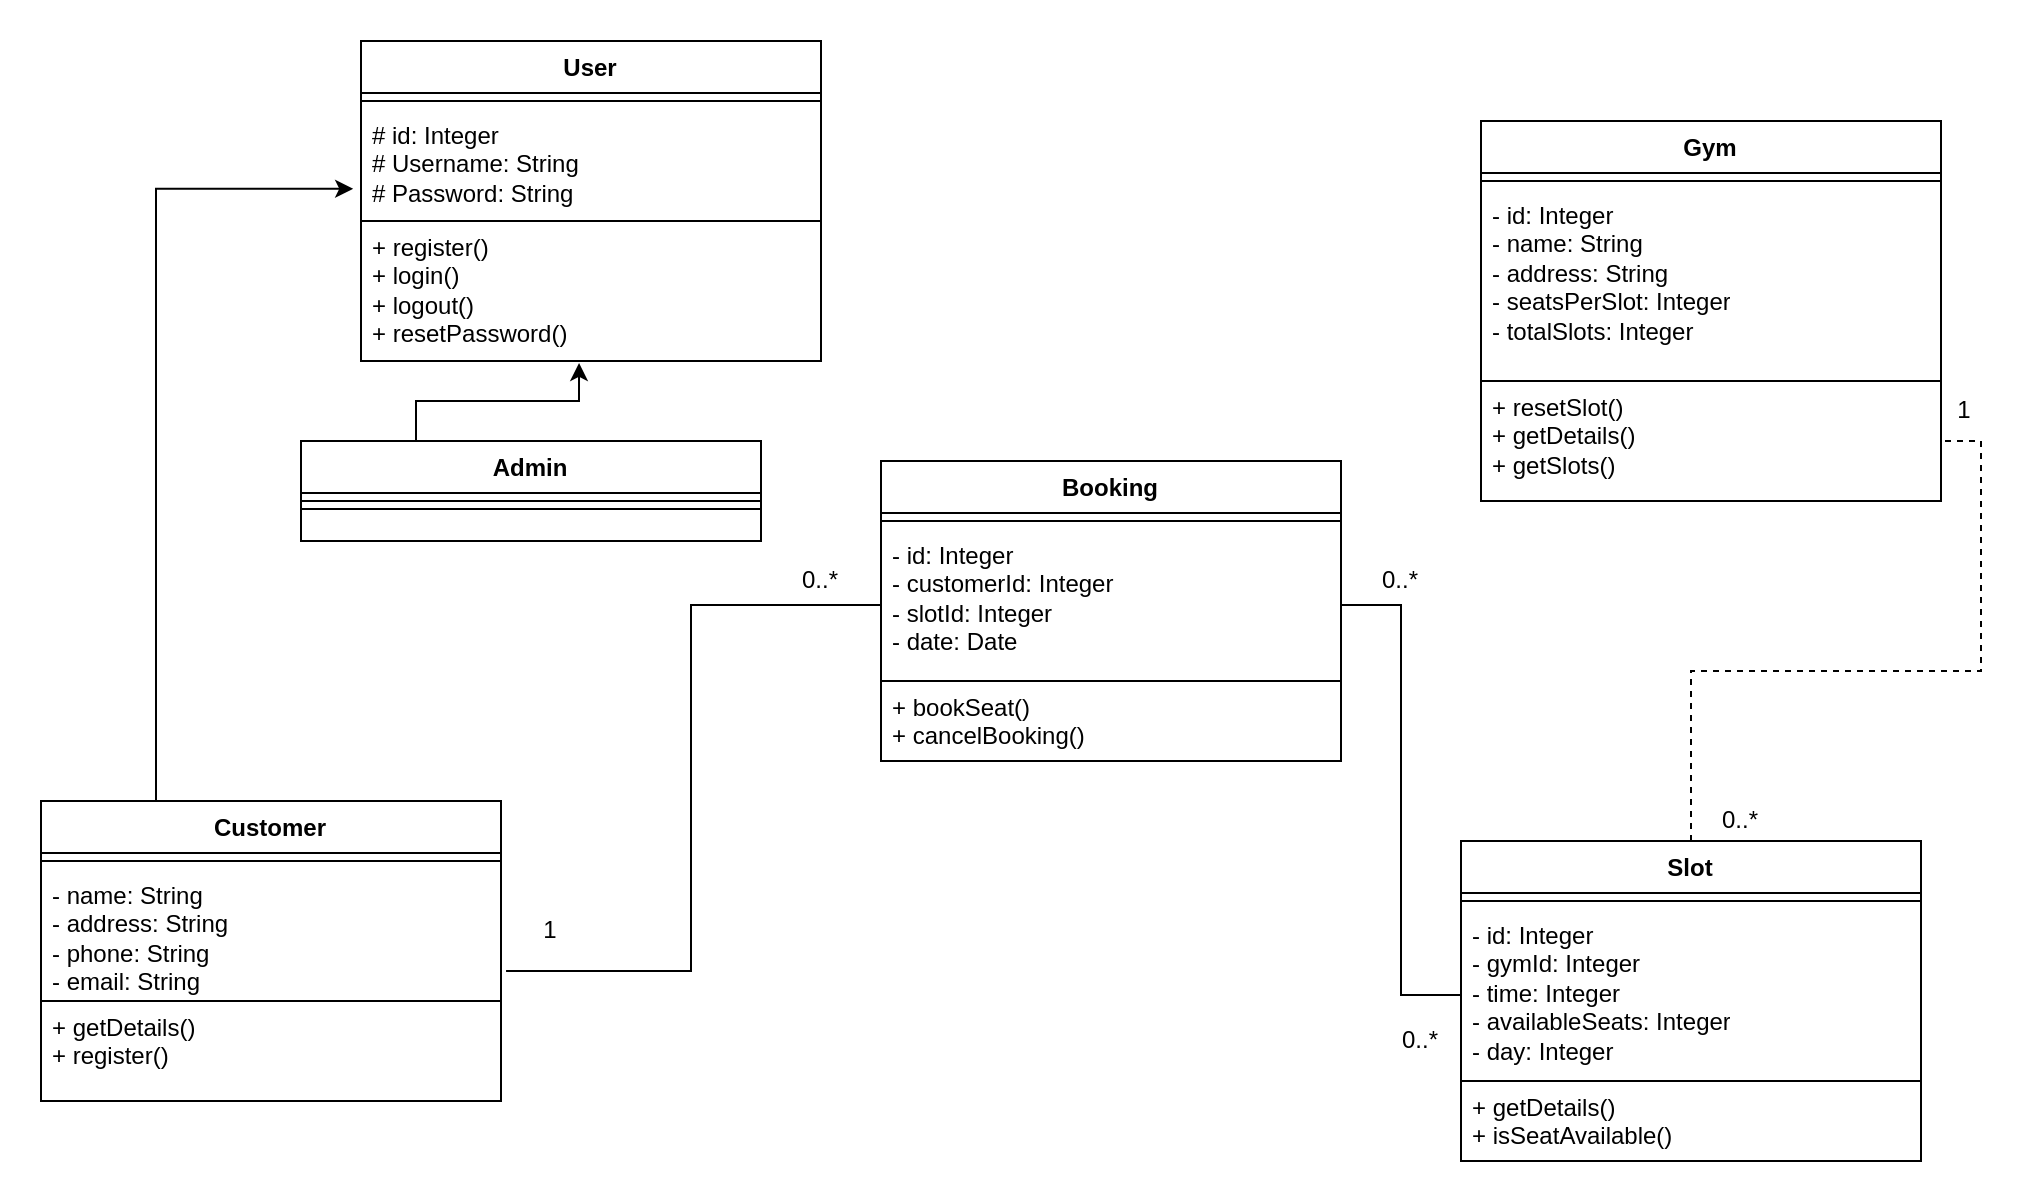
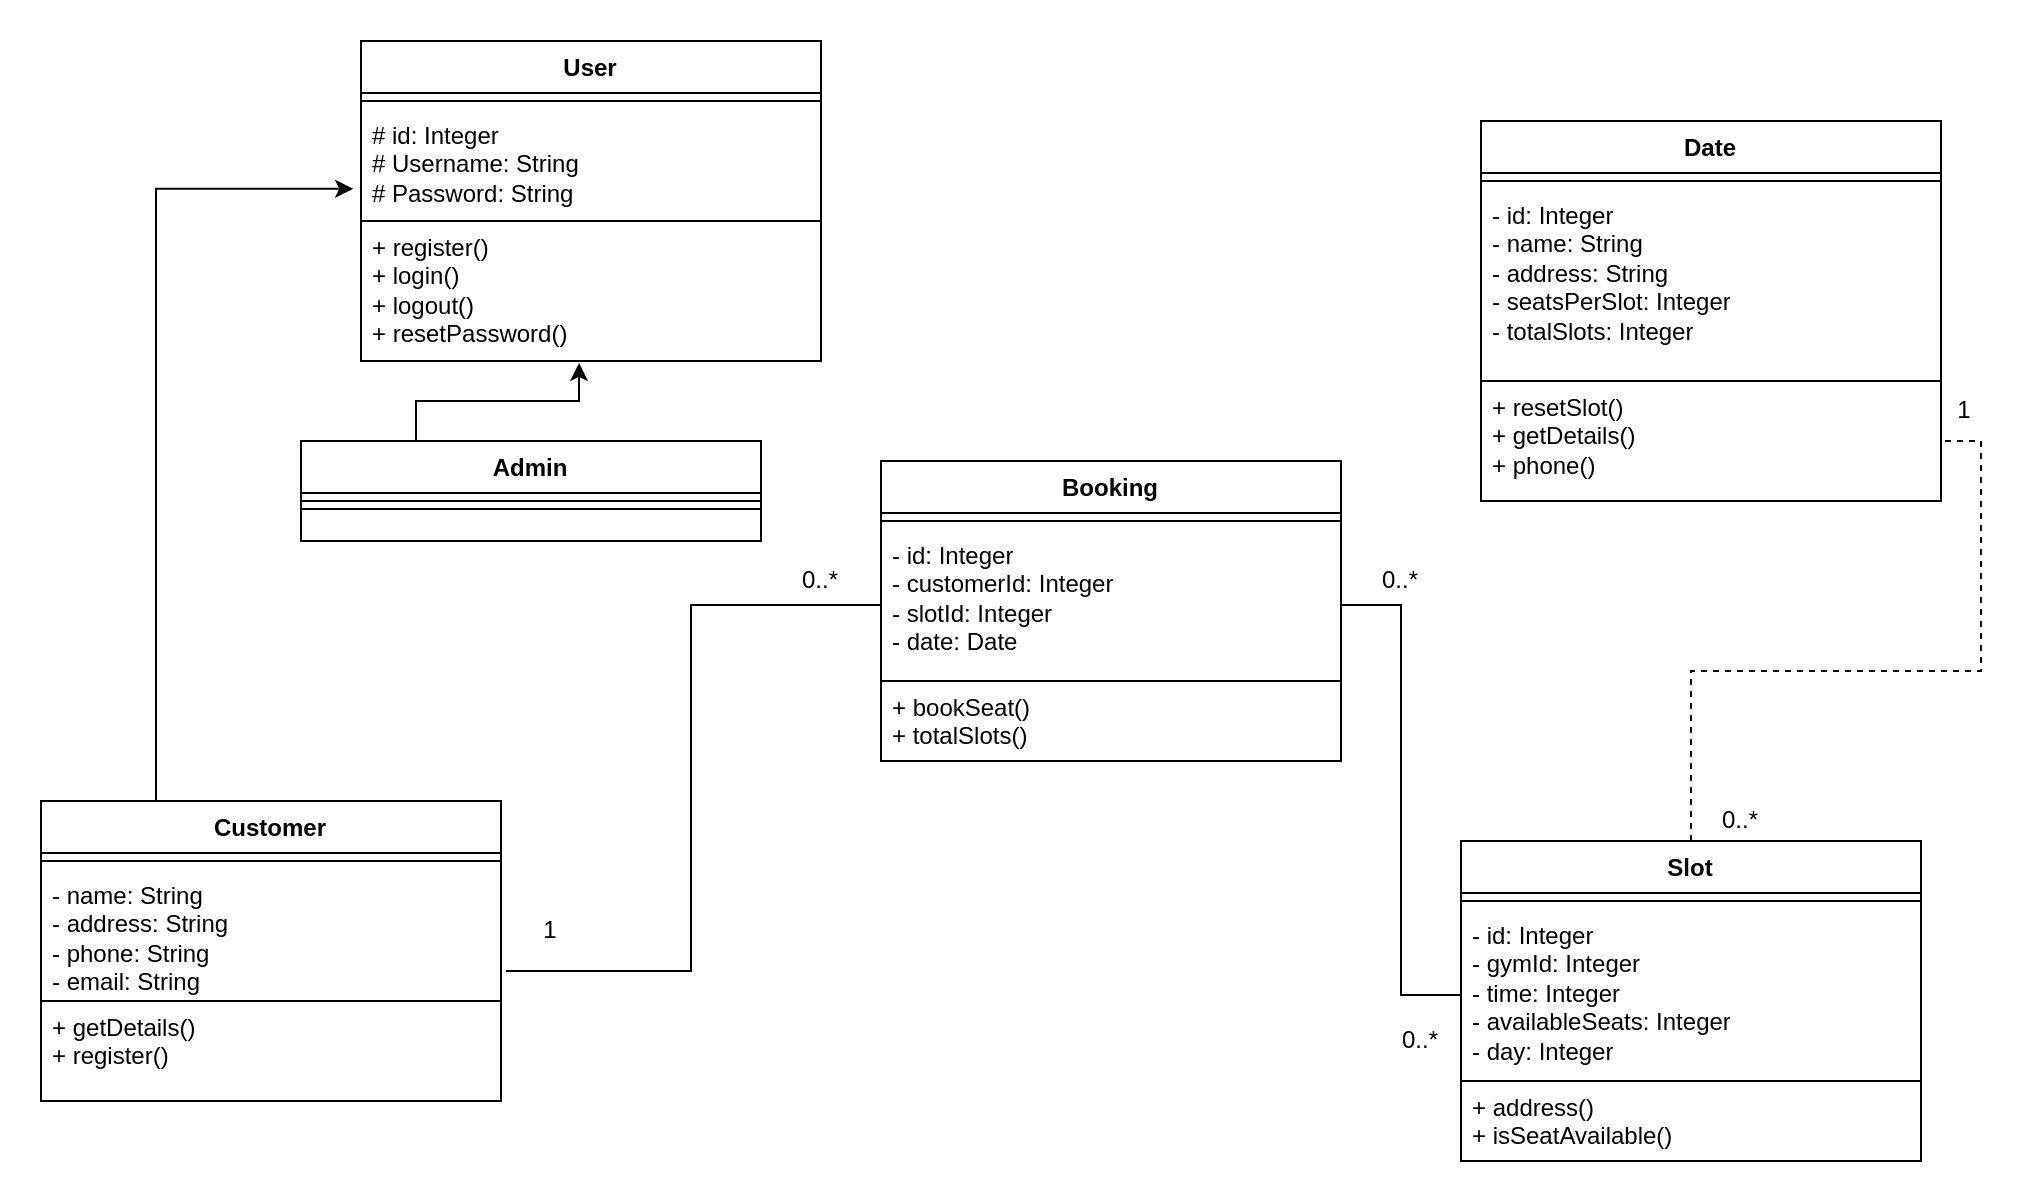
node "Gym": label "Gym" -> "Date"
node "+ resetSlot() + getDetails() + getSlots()": label "+ resetSlot() + getDetails() + getSlots()" -> "+ resetSlot() + getDetails() + phone()"
node "+ bookSeat() + cancelBooking()": label "+ bookSeat() + cancelBooking()" -> "+ bookSeat() + totalSlots()"
node "+ getDetails() + isSeatAvailable()": label "+ getDetails() + isSeatAvailable()" -> "+ address() + isSeatAvailable()"
